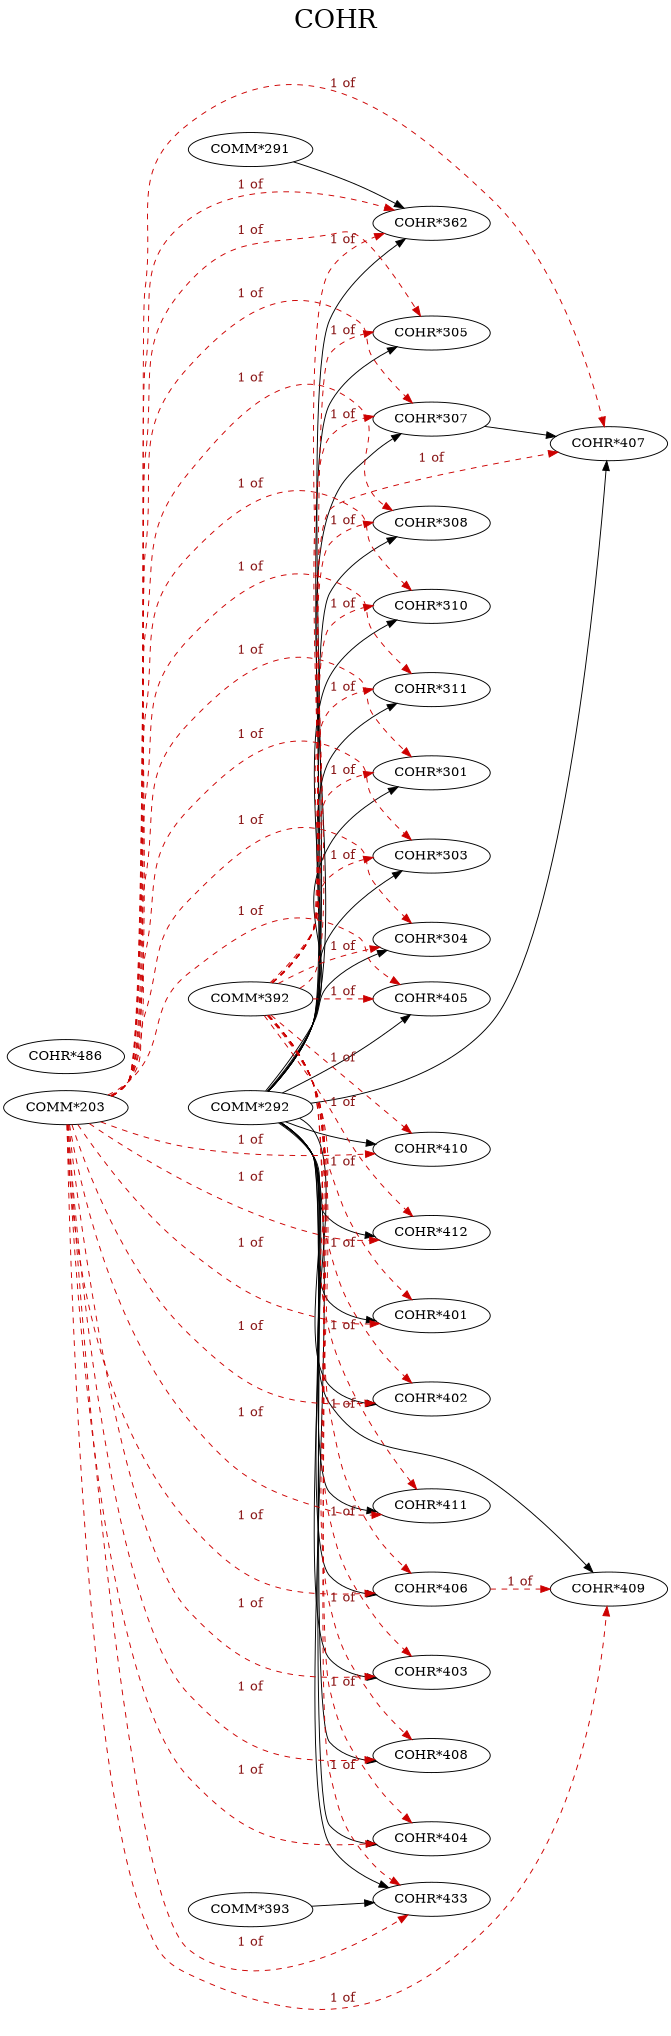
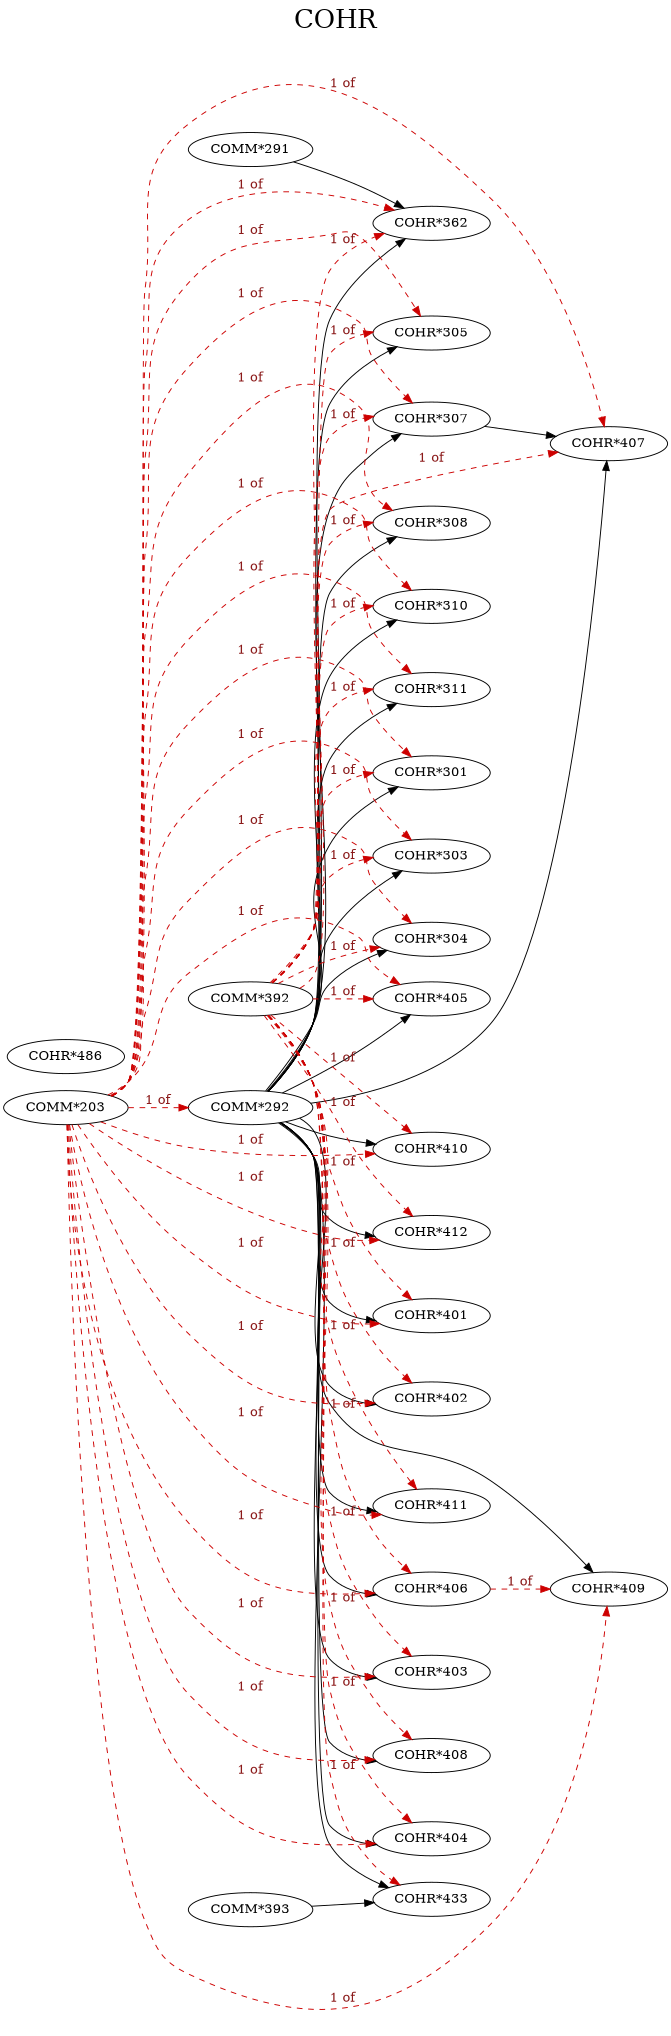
edge "COMM*203" -> "COHR*433": now "COMM*203" -> "COMM*292"
